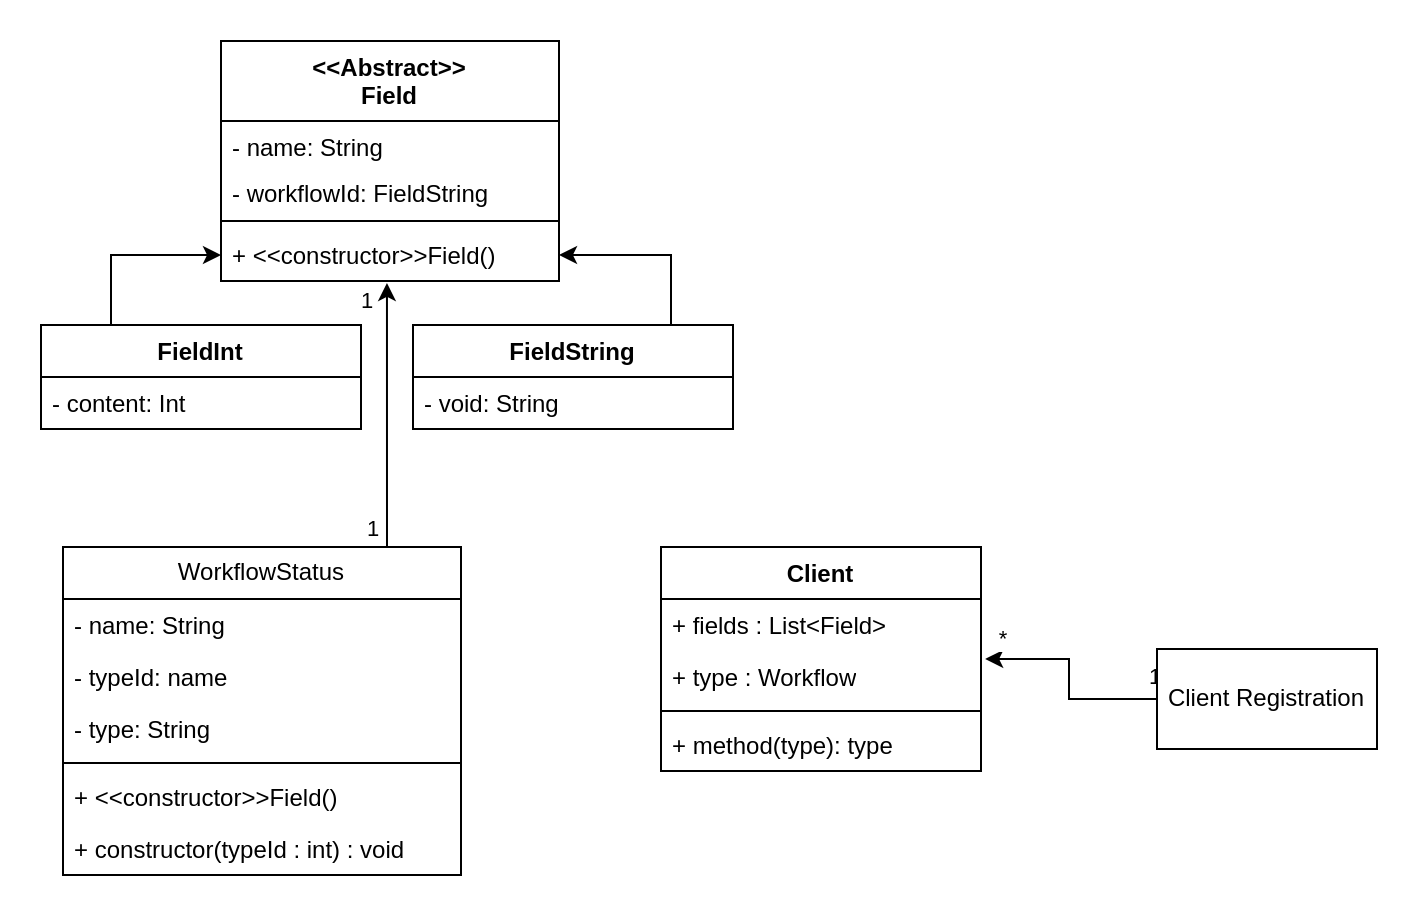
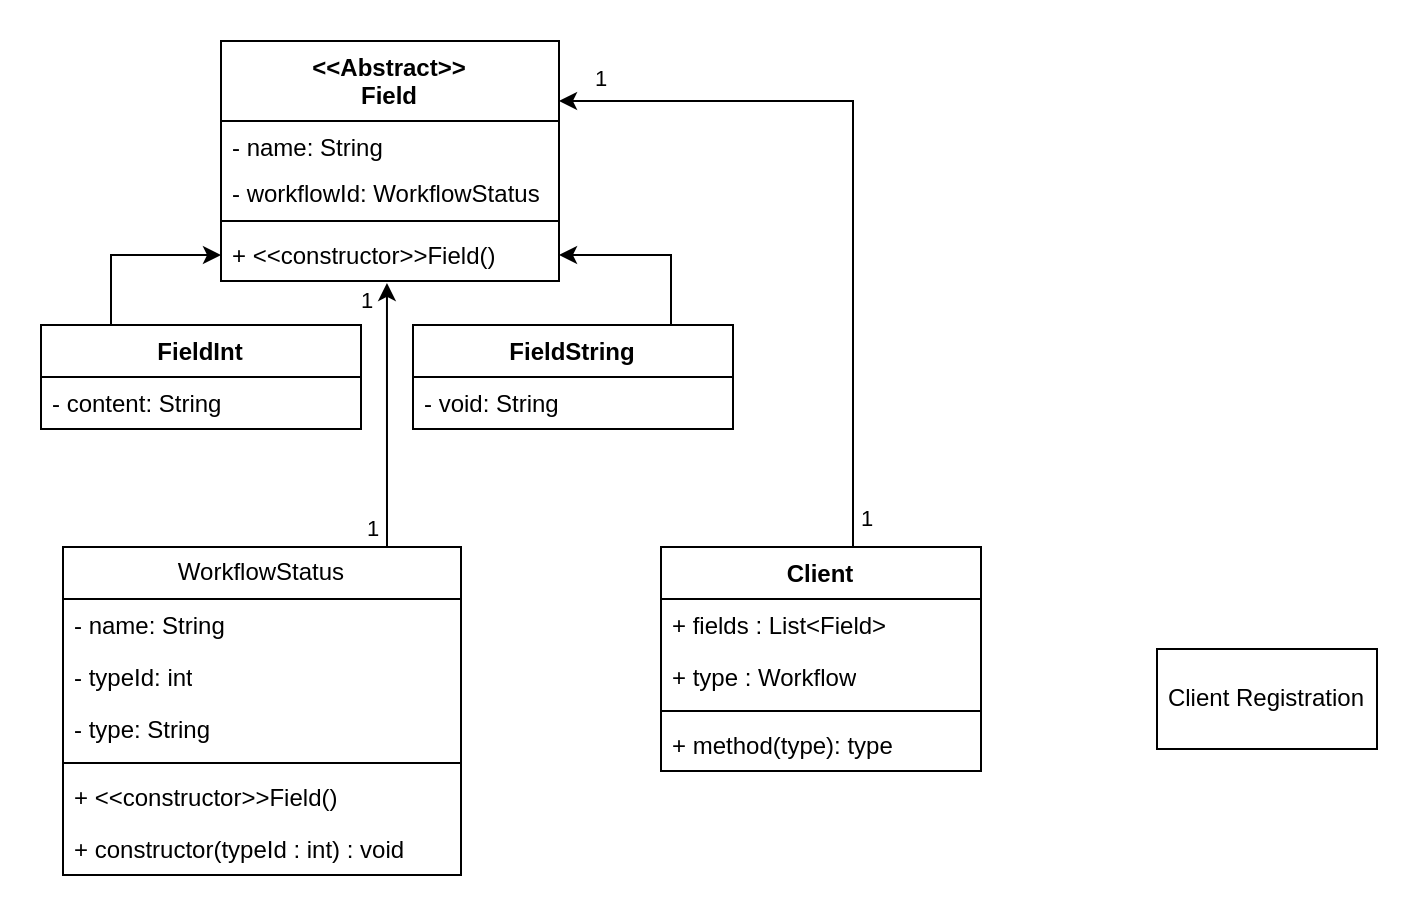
edge "Client" -> "<<Abstract>>Field": added, labels "1", "1"
node "- workflowId: FieldString": label "- workflowId: FieldString" -> "- workflowId: WorkflowStatus"
node "- content: Int": label "- content: Int" -> "- content: String"
node "- typeId: name": label "- typeId: name" -> "- typeId: int"
edge "Client Registration" -> "+ type : Workflow": removed, labels "1", "*"
